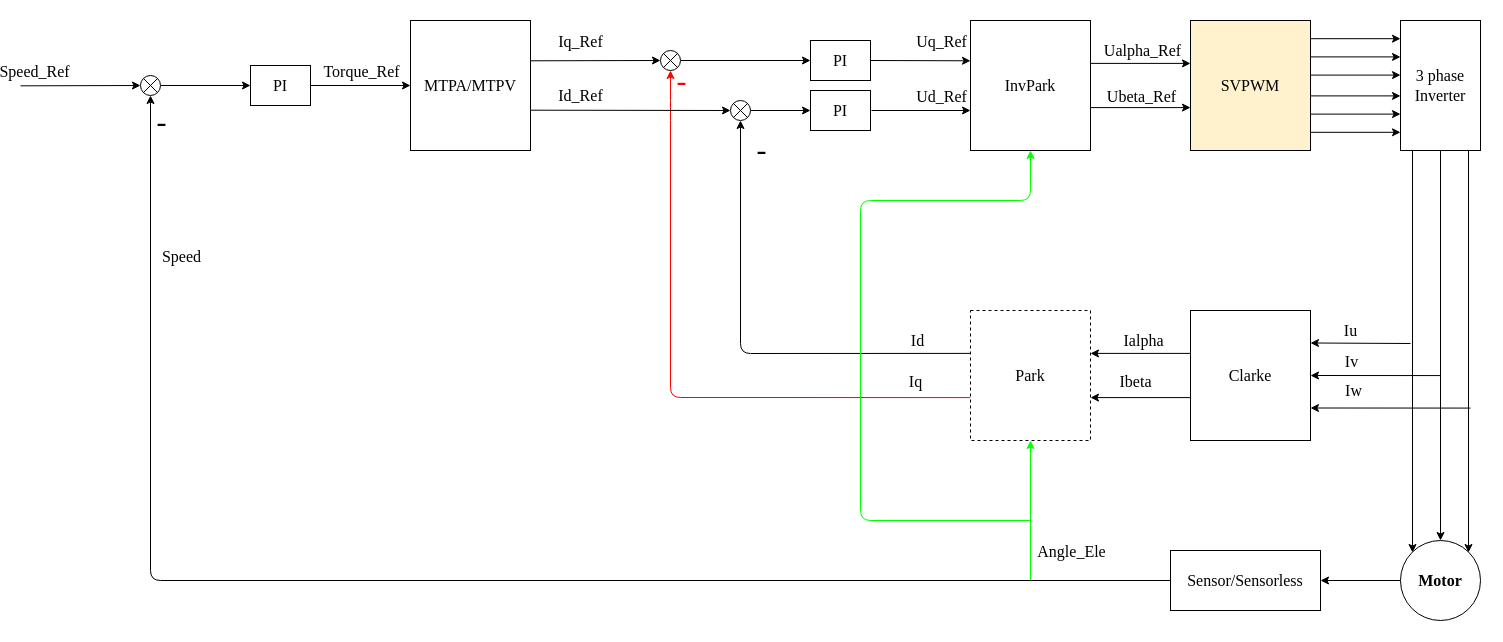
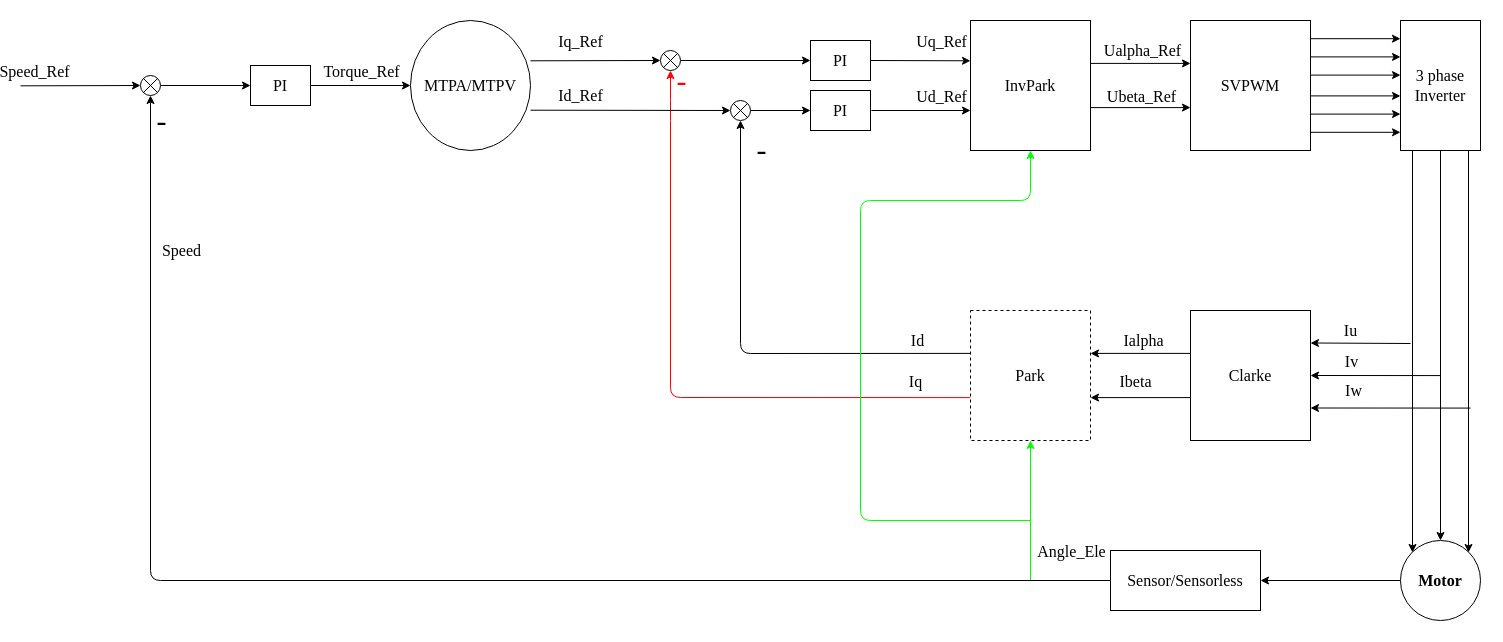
node "MTPA/MTPV": shape rectangle -> ellipse
node "SVPWM": fillcolor #fff2cc -> #ffffff
node "Sensor/Sensorless": moved (1246, 581) -> (1186, 581)
